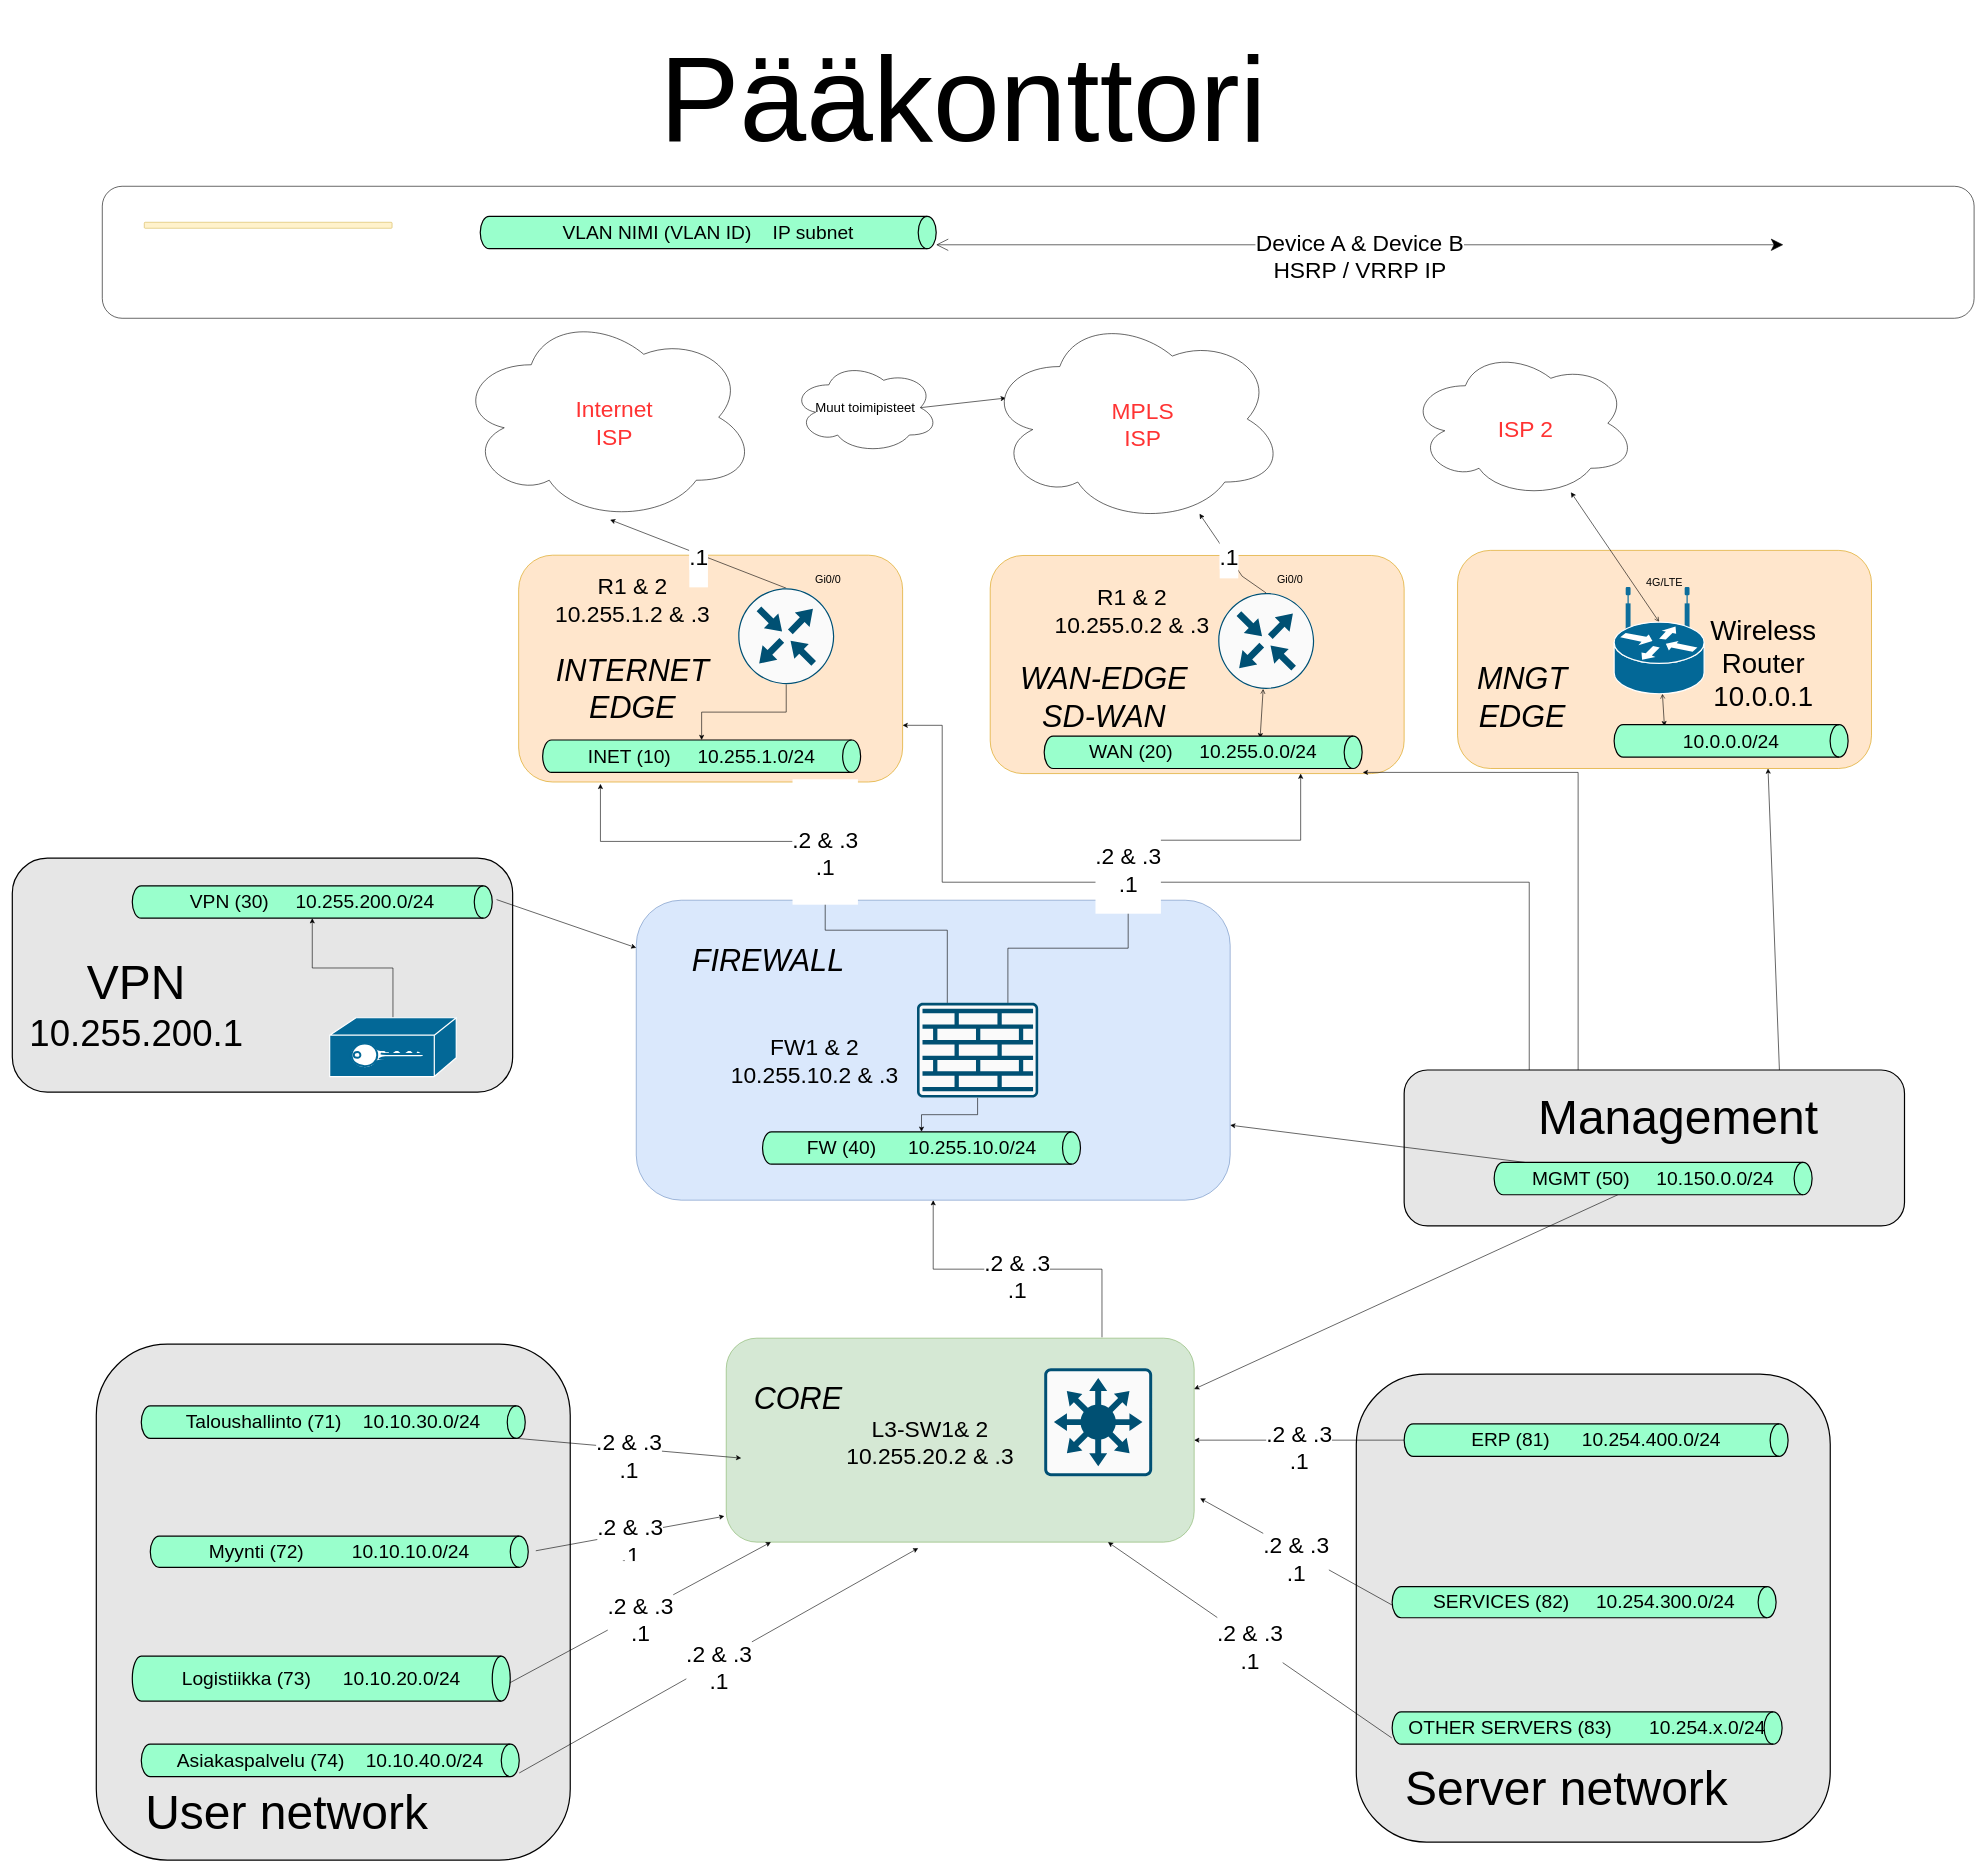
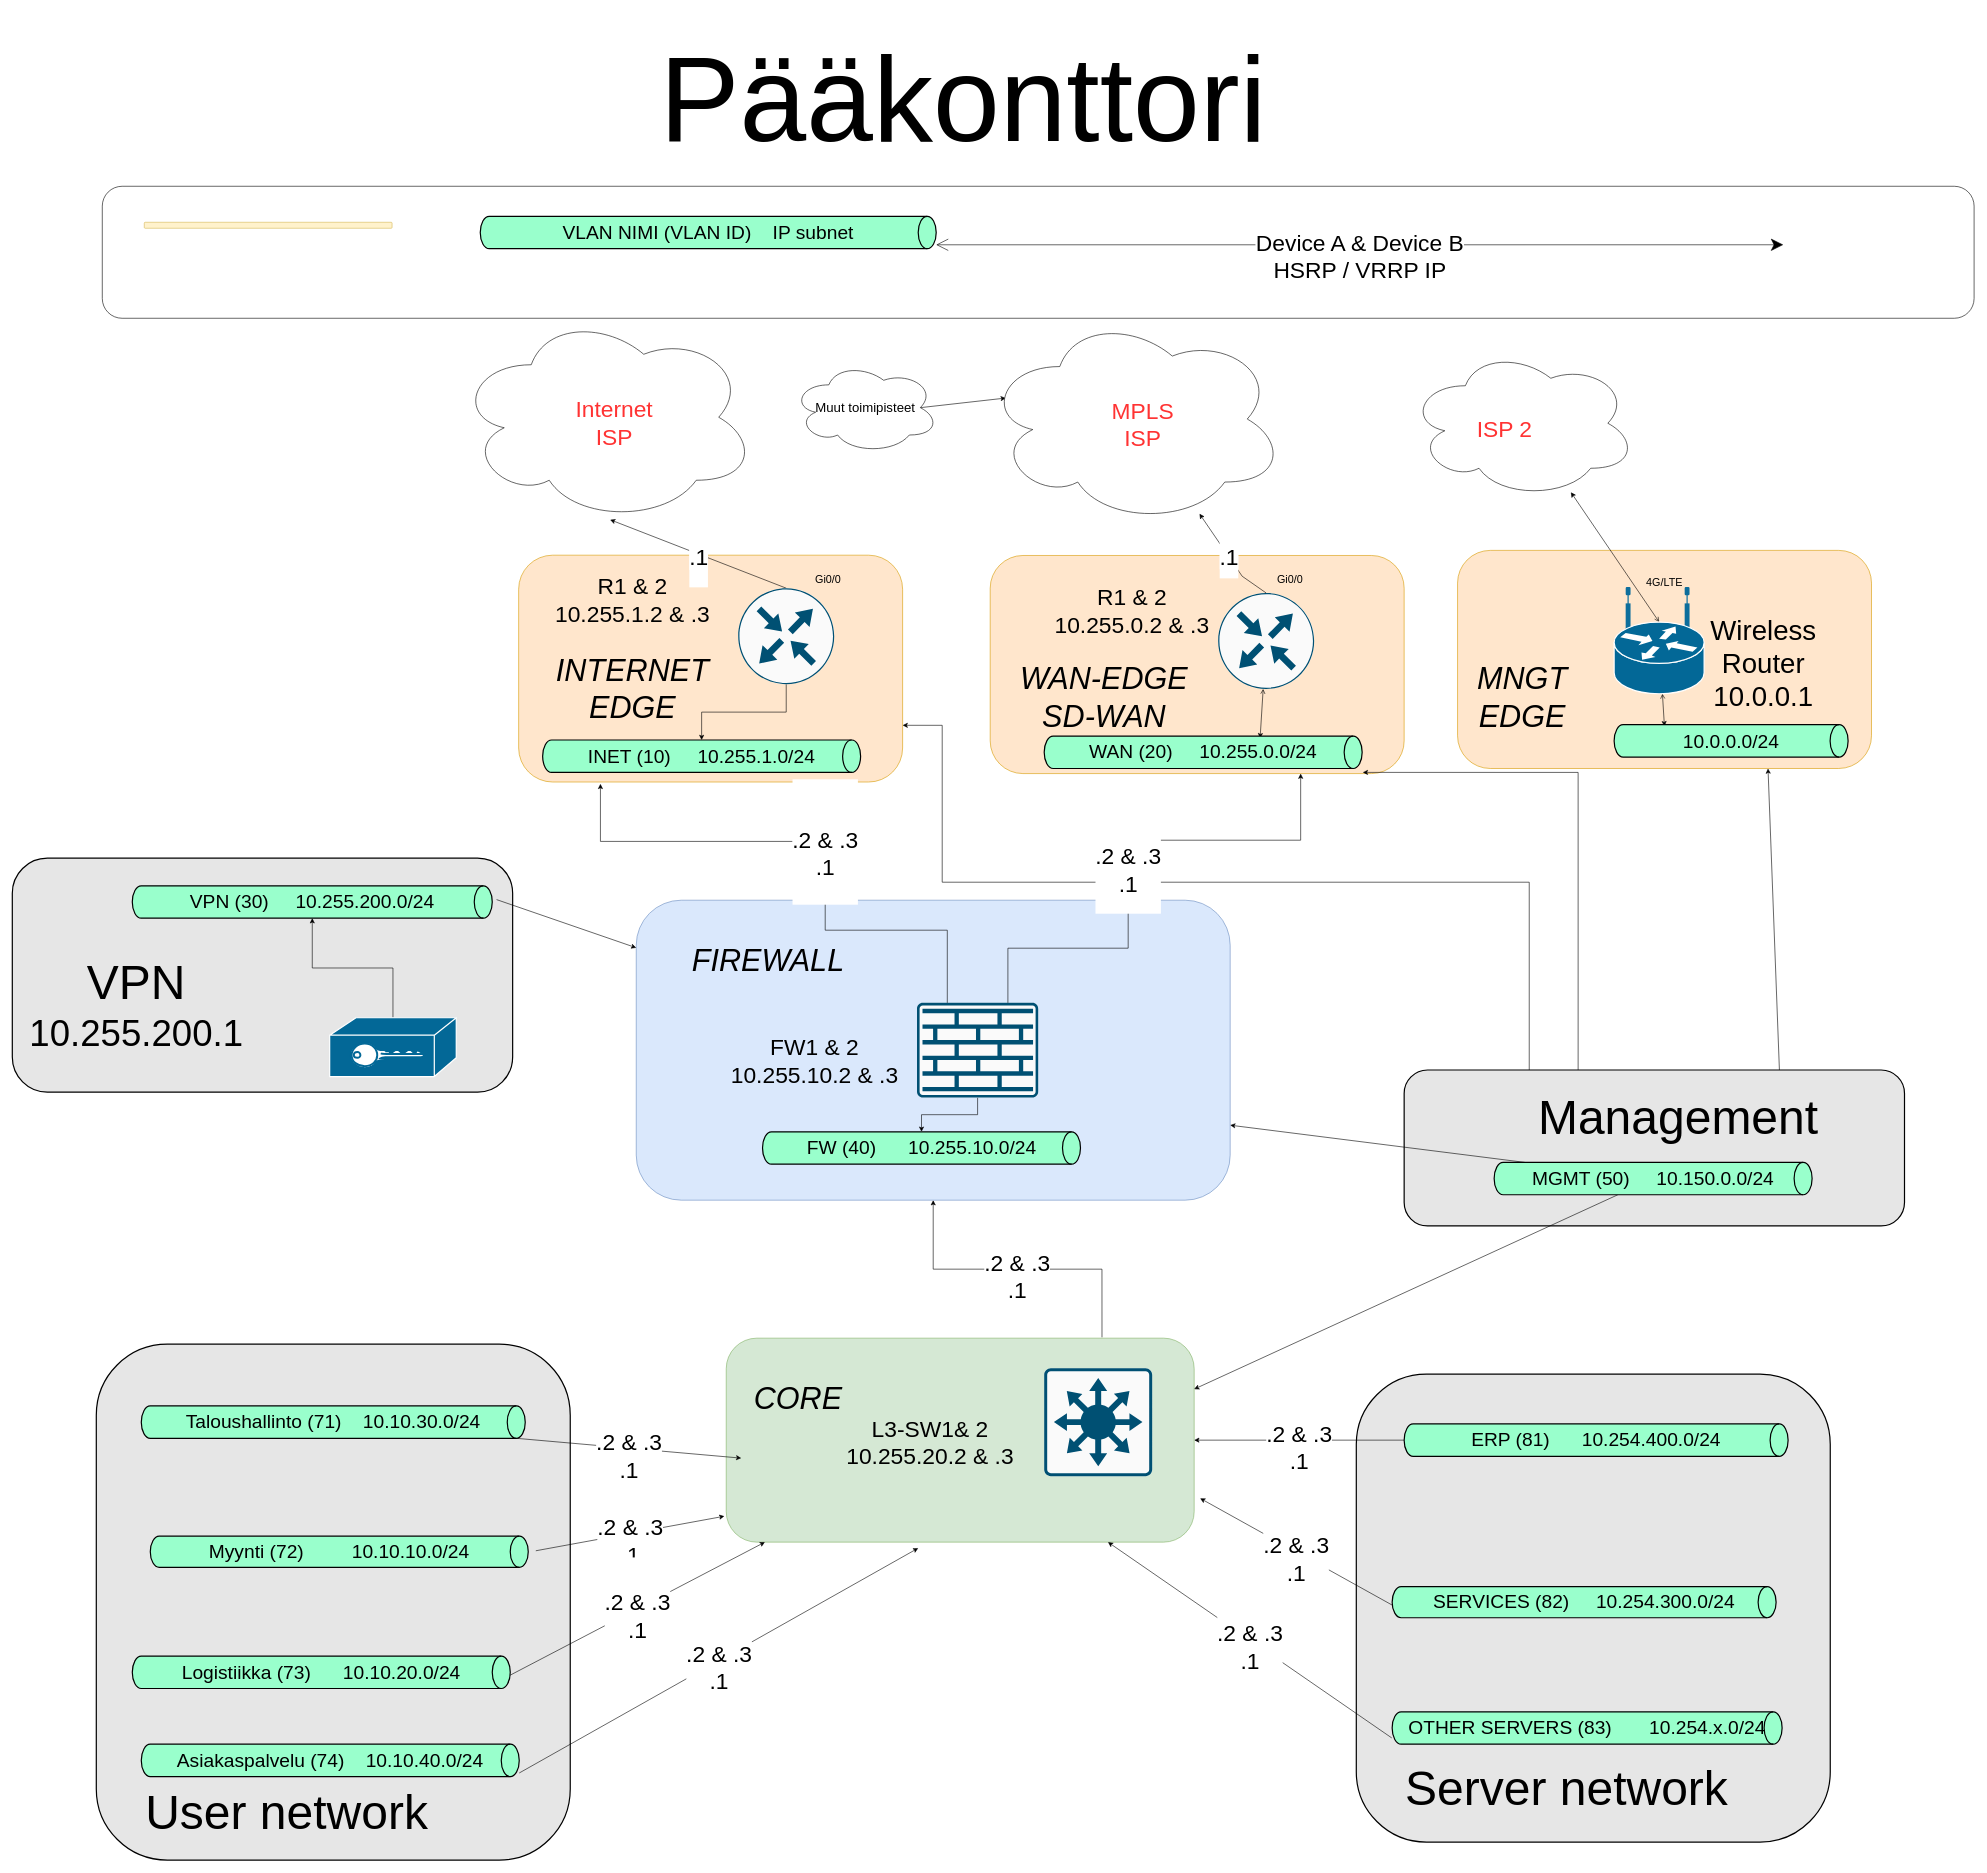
node "ISP 2": moved (1526, 429) -> (1505, 429)
node "Logistiikka (73) 10.10.20.0/24": size 378x45 -> 378x32
